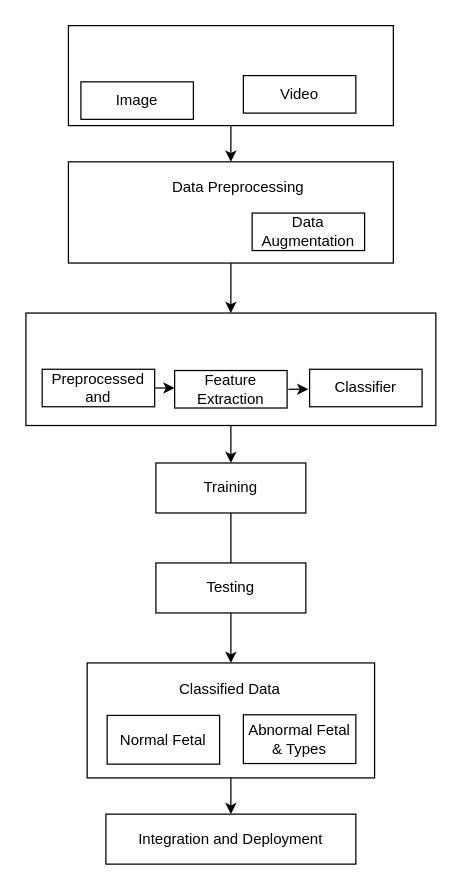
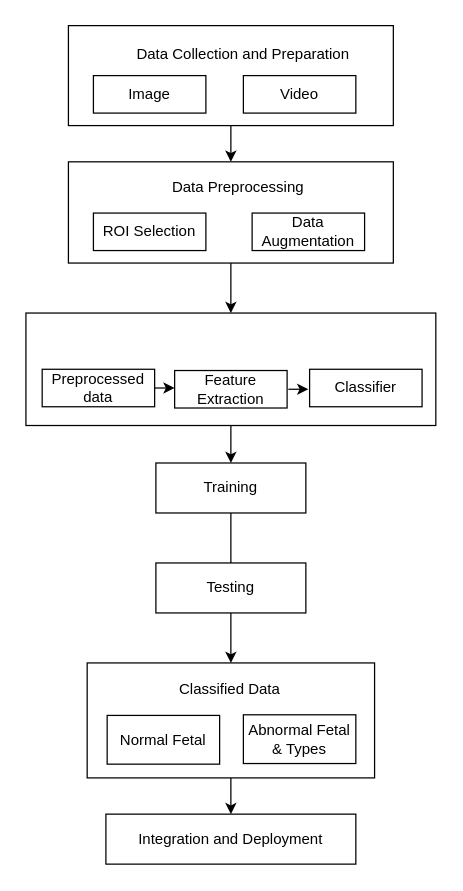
node "Data Collection and Preparation": added
node "Image": moved (137, 101) -> (149, 94)
node "ROI Selection": added
node "Preprocessed and": label "Preprocessed and" -> "Preprocessed data"
